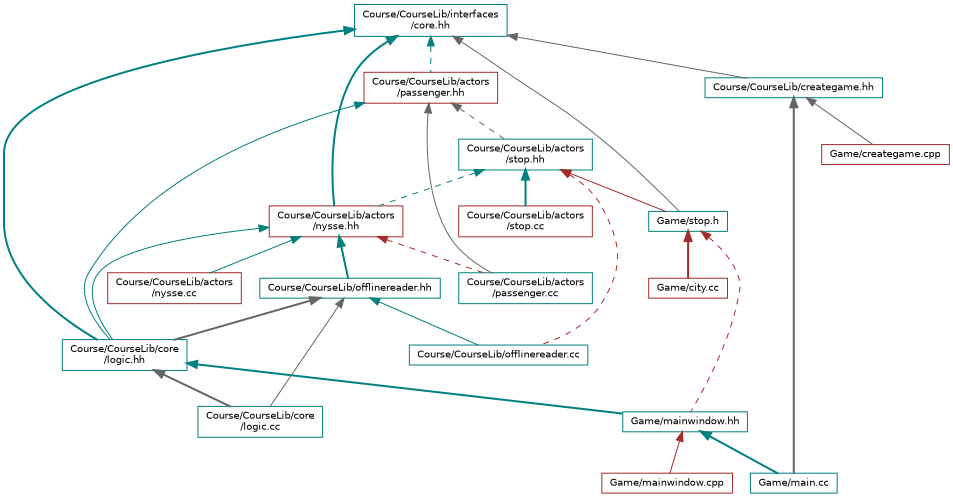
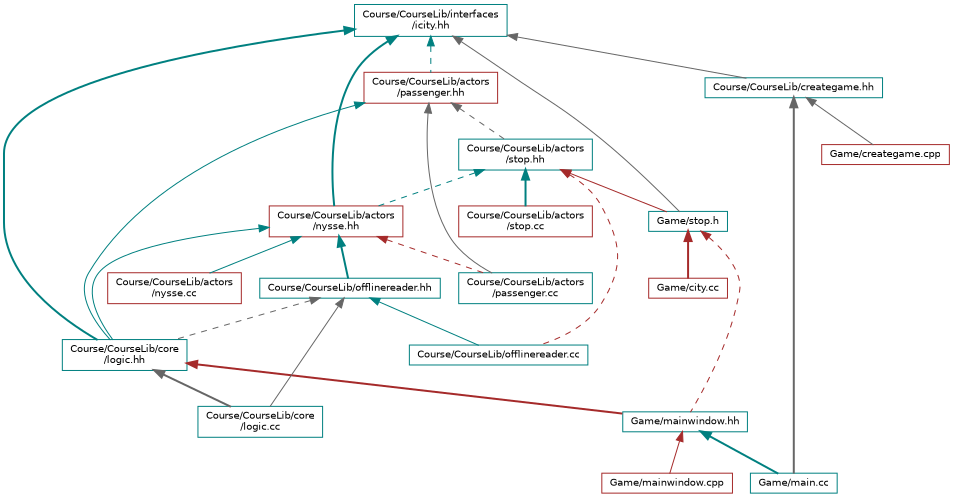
node "Course/CourseLib/interfaces /core.hh": label "Course/CourseLib/interfaces /core.hh" -> "Course/CourseLib/interfaces /icity.hh"
edge "Course/CourseLib/core /logic.hh" -> "Course/CourseLib/offlinereader.hh": style bold -> dashed
edge "Game/mainwindow.hh" -> "Course/CourseLib/core /logic.hh": color teal -> brown
